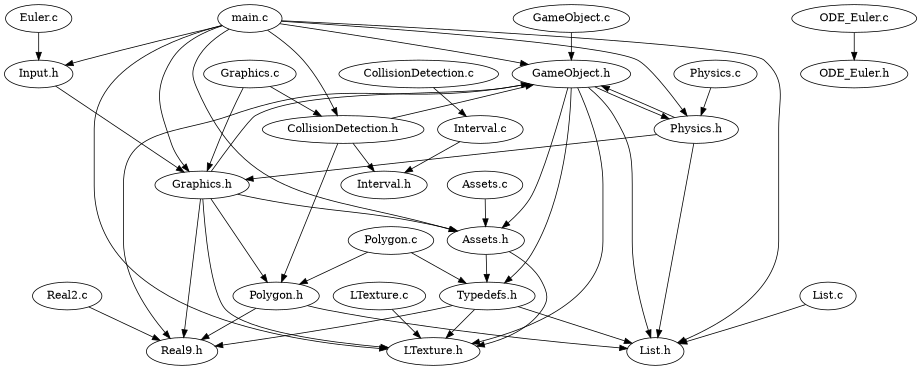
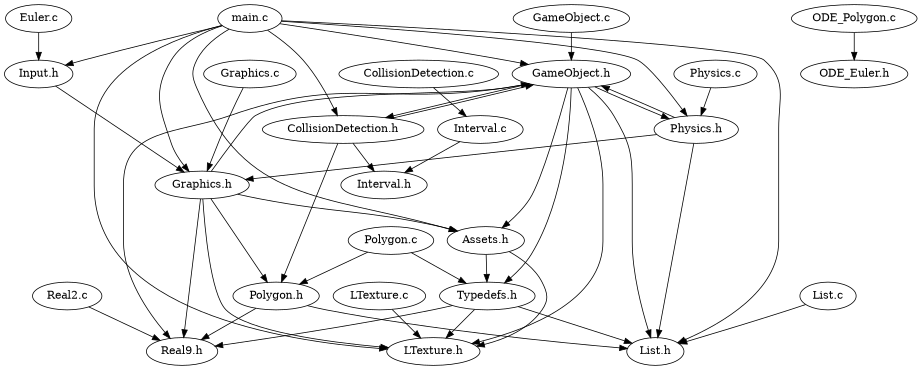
node "ODE_Euler.c": label "ODE_Euler.c" -> "ODE_Polygon.c"
edge "Graphics.c" -> "CollisionDetection.h": now "GameObject.h" -> "CollisionDetection.h"
node "Assets.c": removed
